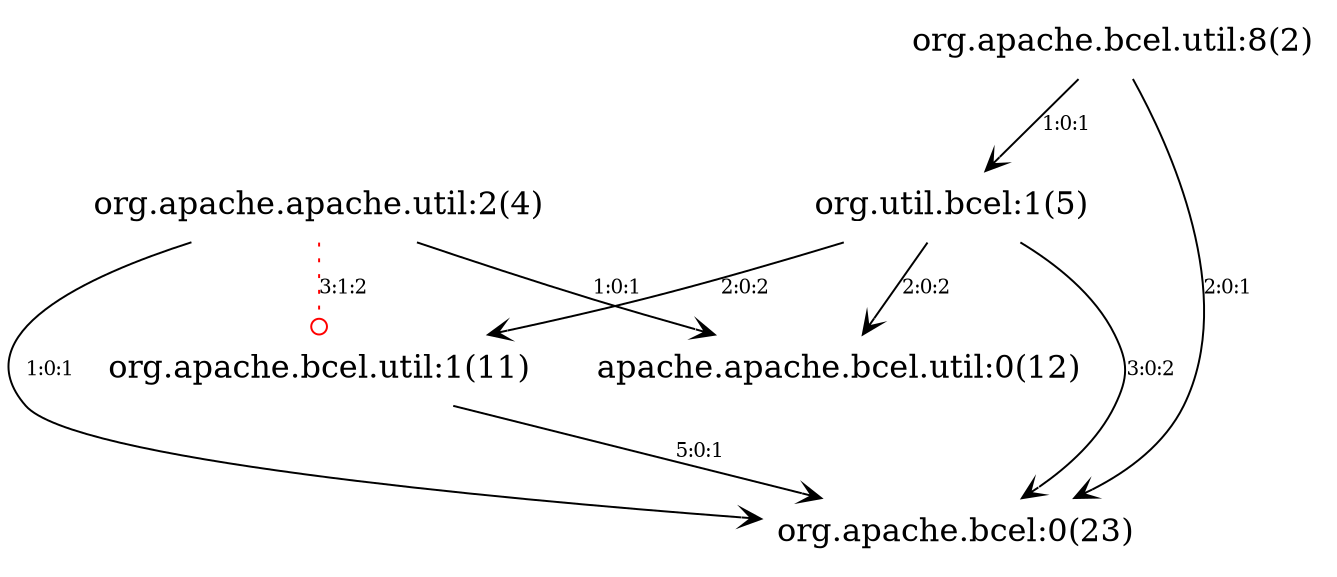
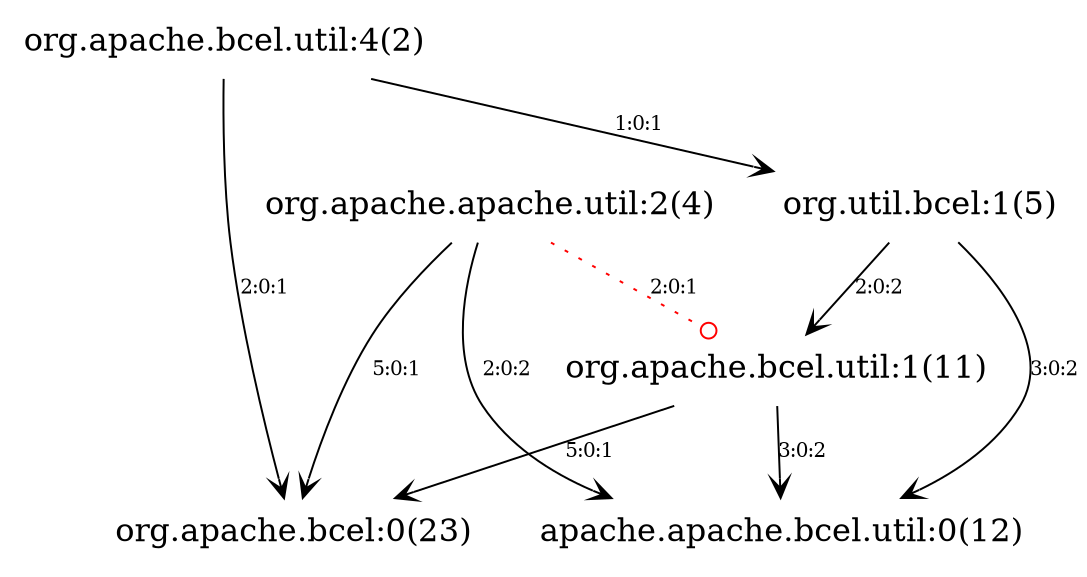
node "org.apache.bcel.util:8(2)": label "org.apache.bcel.util:8(2)" -> "org.apache.bcel.util:4(2)"
edge "org.apache.apache.util:2(4)" -> "org.apache.bcel.util:1(11)": label "3:1:2" -> "2:0:1"
edge "org.apache.apache.util:2(4)" -> "apache.apache.bcel.util:0(12)": label "1:0:1" -> "2:0:2"
edge "org.util.bcel:1(5)" -> "apache.apache.bcel.util:0(12)": label "2:0:2" -> "3:0:2"
edge "org.util.bcel:1(5)" -> "org.apache.bcel:0(23)": removed, label "3:0:2"
edge "org.apache.apache.util:2(4)" -> "org.apache.bcel:0(23)": label "1:0:1" -> "5:0:1"
edge "org.apache.bcel.util:1(11)" -> "apache.apache.bcel.util:0(12)": added, label "3:0:2"
